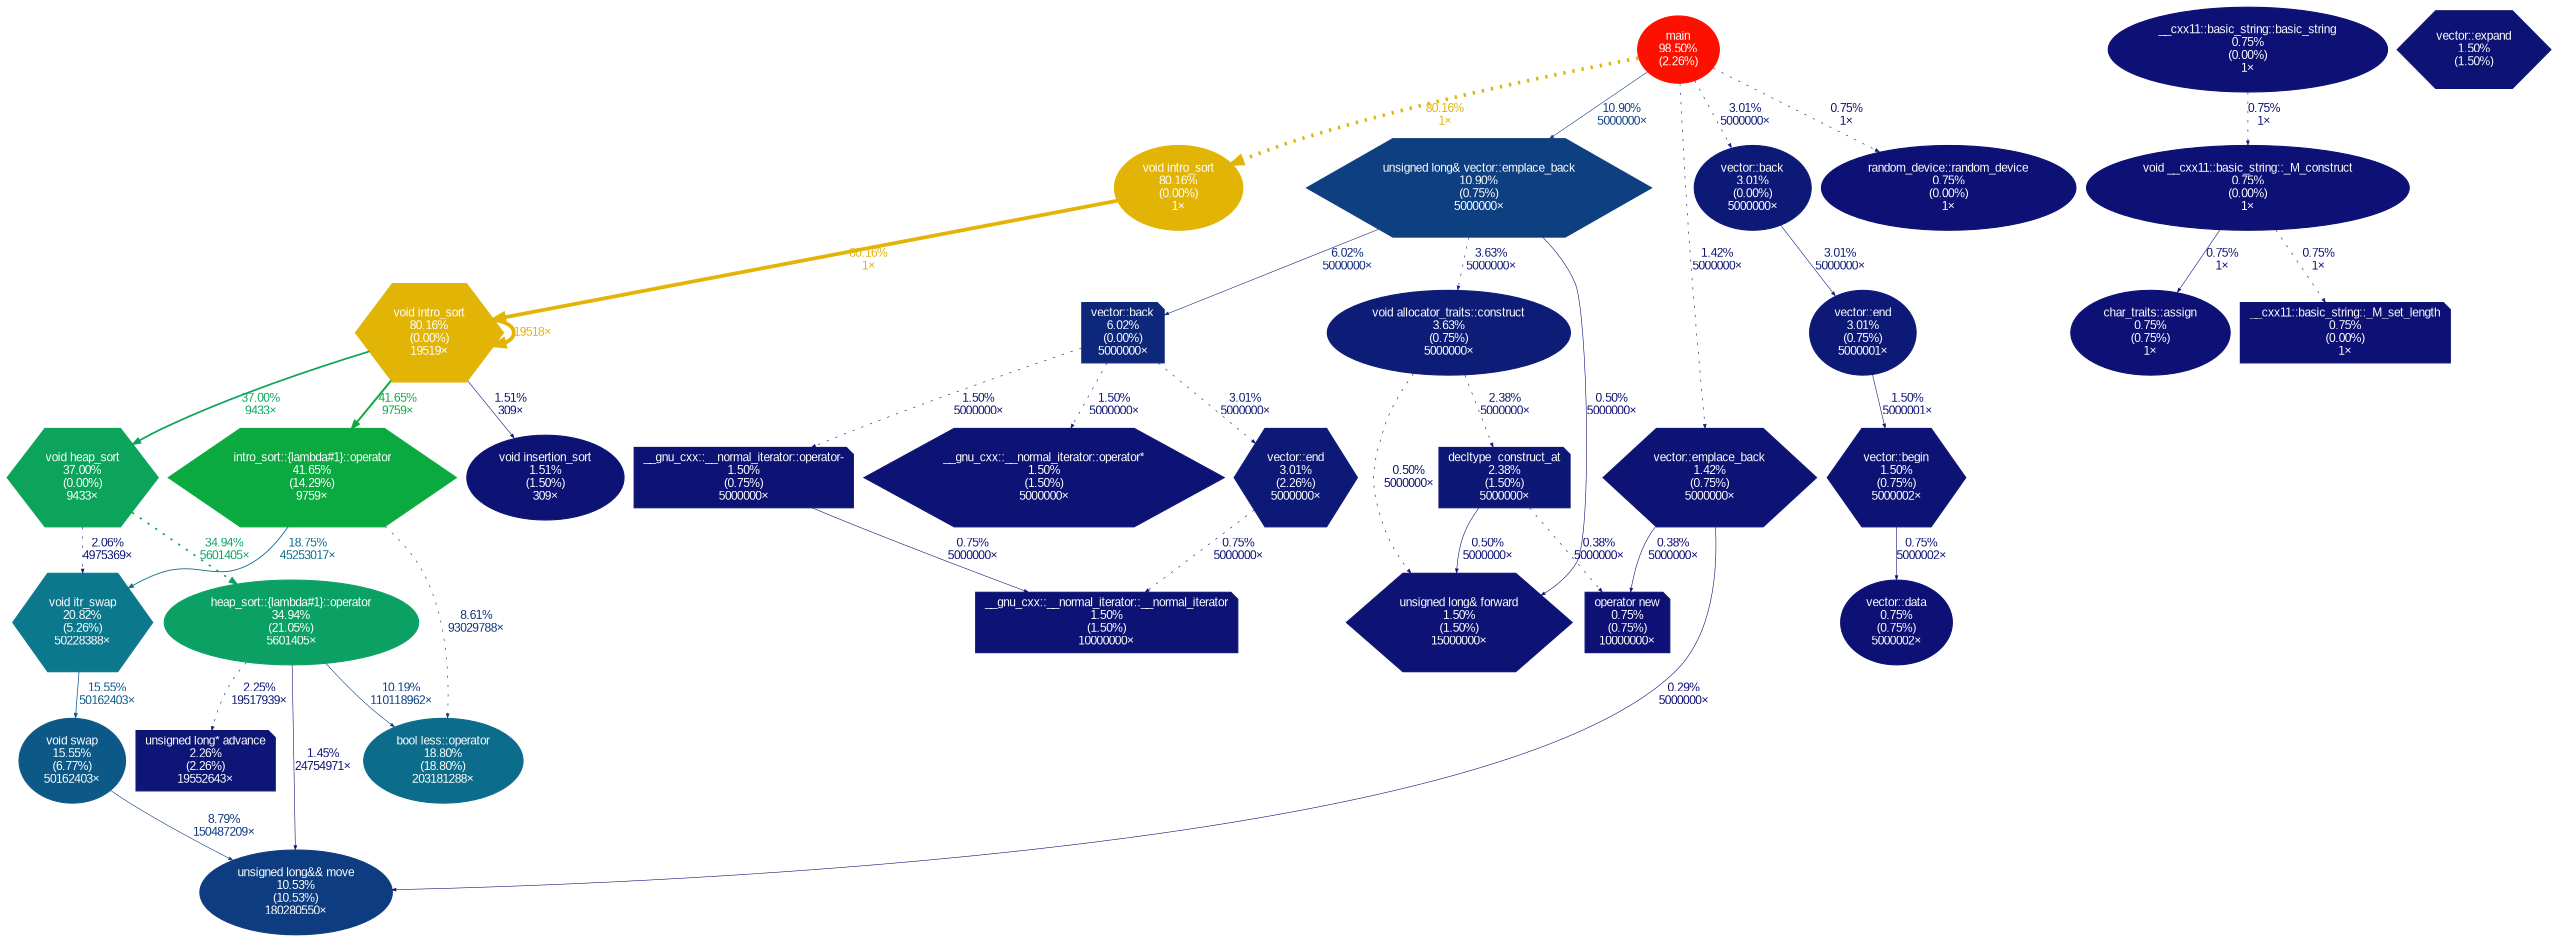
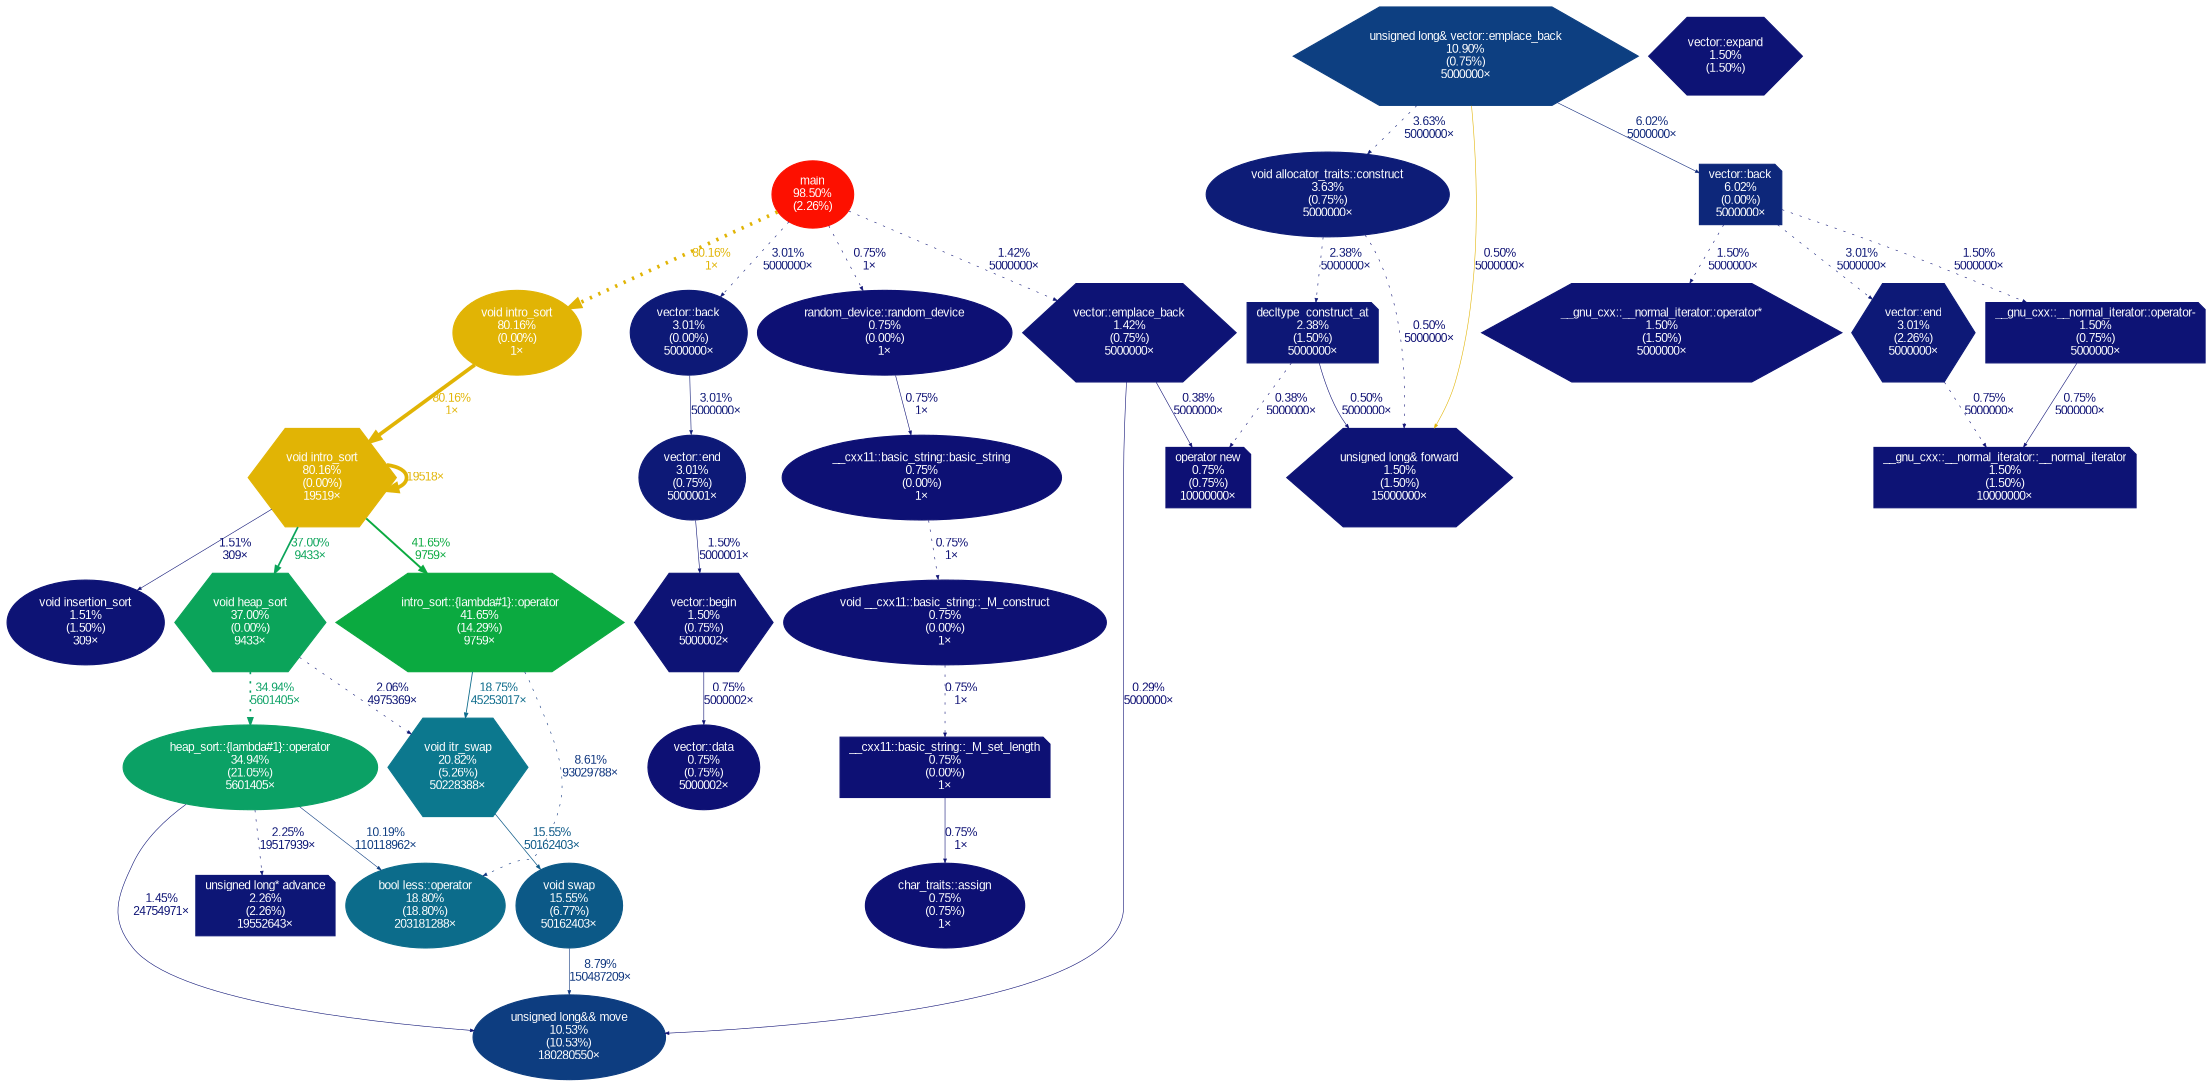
edge "main 98.50% (2.26%)" -> "unsigned long& vector::emplace_back 10.90% (0.75%) 5000000×": removed, label "10.90% 5000000×"
edge "void __cxx11::basic_string::_M_construct 0.75% (0.00%) 1×" -> "char_traits::assign 0.75% (0.75%) 1×": now "__cxx11::basic_string::_M_set_length 0.75% (0.00%) 1×" -> "char_traits::assign 0.75% (0.75%) 1×"
edge "random_device::random_device 0.75% (0.00%) 1×" -> "__cxx11::basic_string::basic_string 0.75% (0.00%) 1×": added, label "0.75% 1×"
edge "unsigned long& vector::emplace_back 10.90% (0.75%) 5000000×" -> "unsigned long& forward 1.50% (1.50%) 15000000×": color #0d0f73 -> #e1b405
